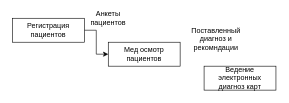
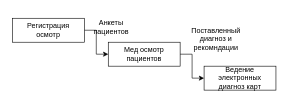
node "Анкеты пациентов": moved (108, 18) -> (111, 27)
node "Регистрация пациентов": label "Регистрация пациентов" -> "Регистрация осмотр"
edge "Мед осмотр пациентов" -> "Ведение электронных диагноз карт": added
